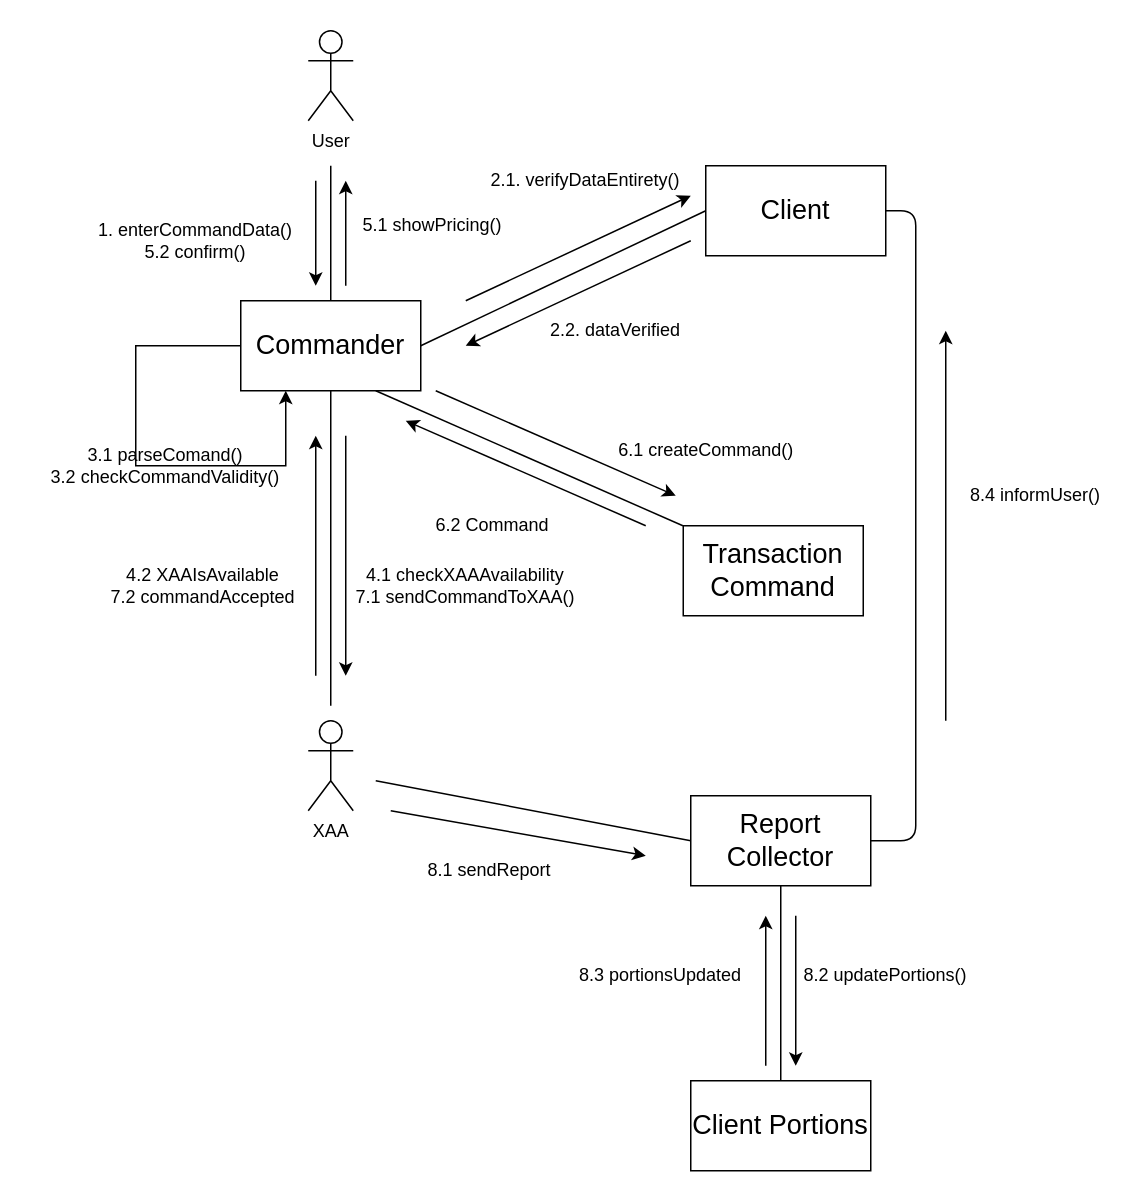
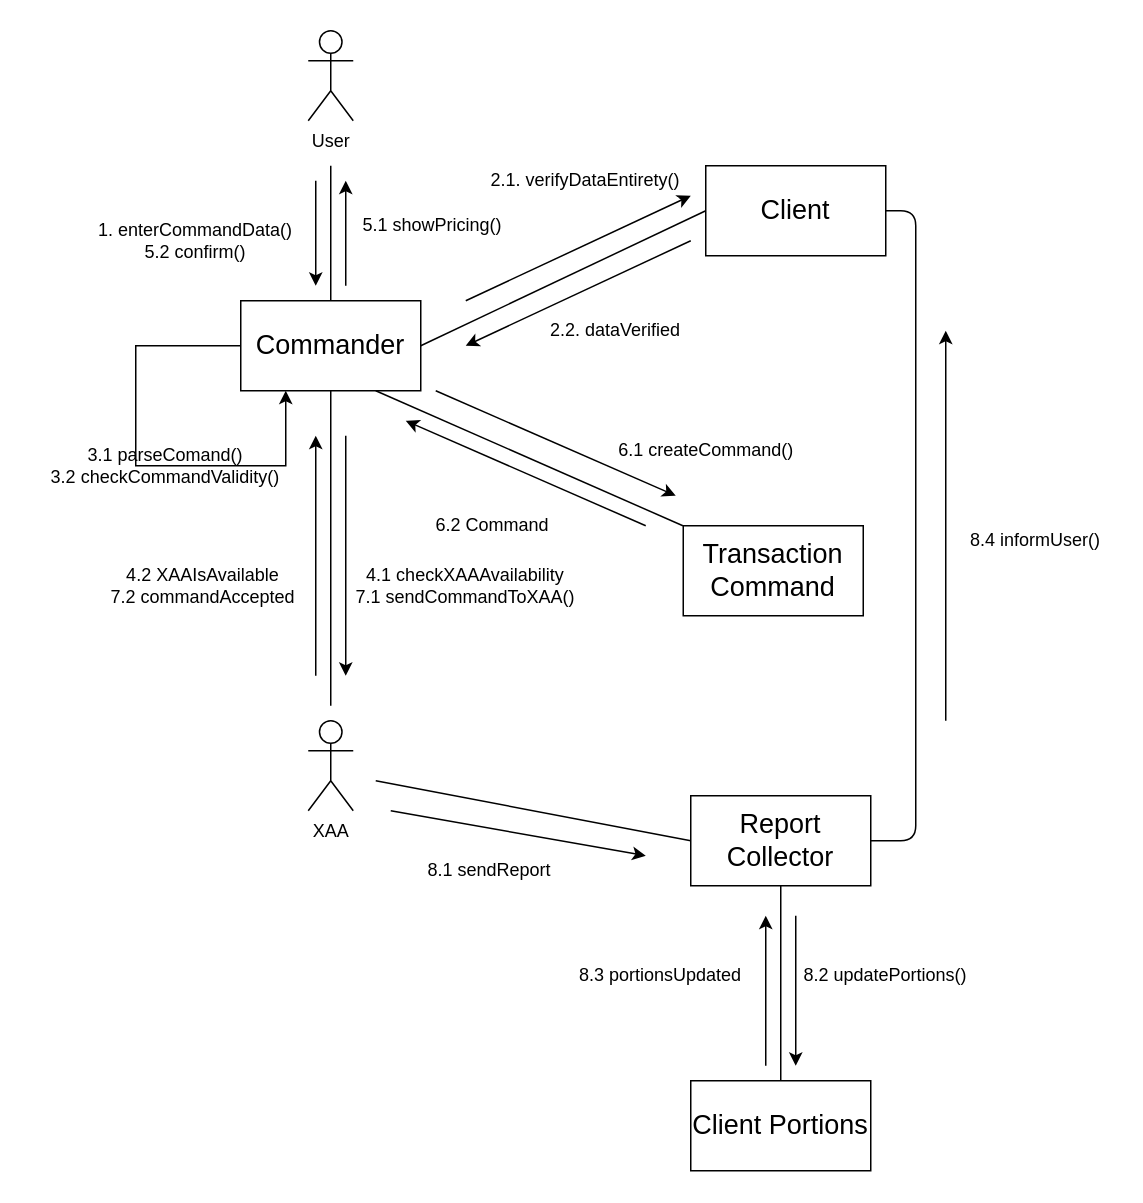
node "8.4 informUser()": moved (1036, 496) -> (1036, 541)
